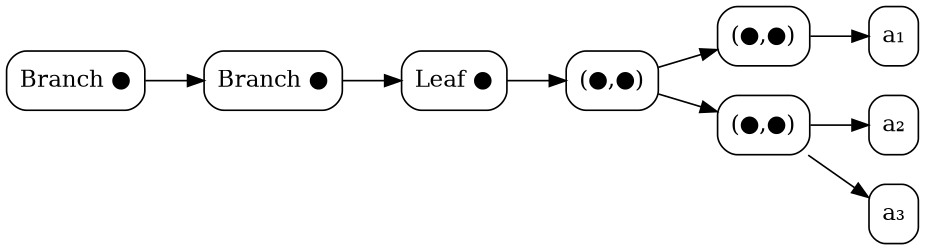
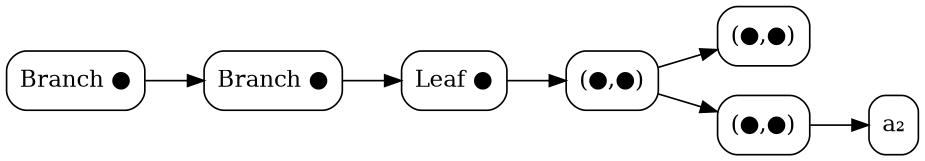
node "a₁": removed
node "a₃": removed
